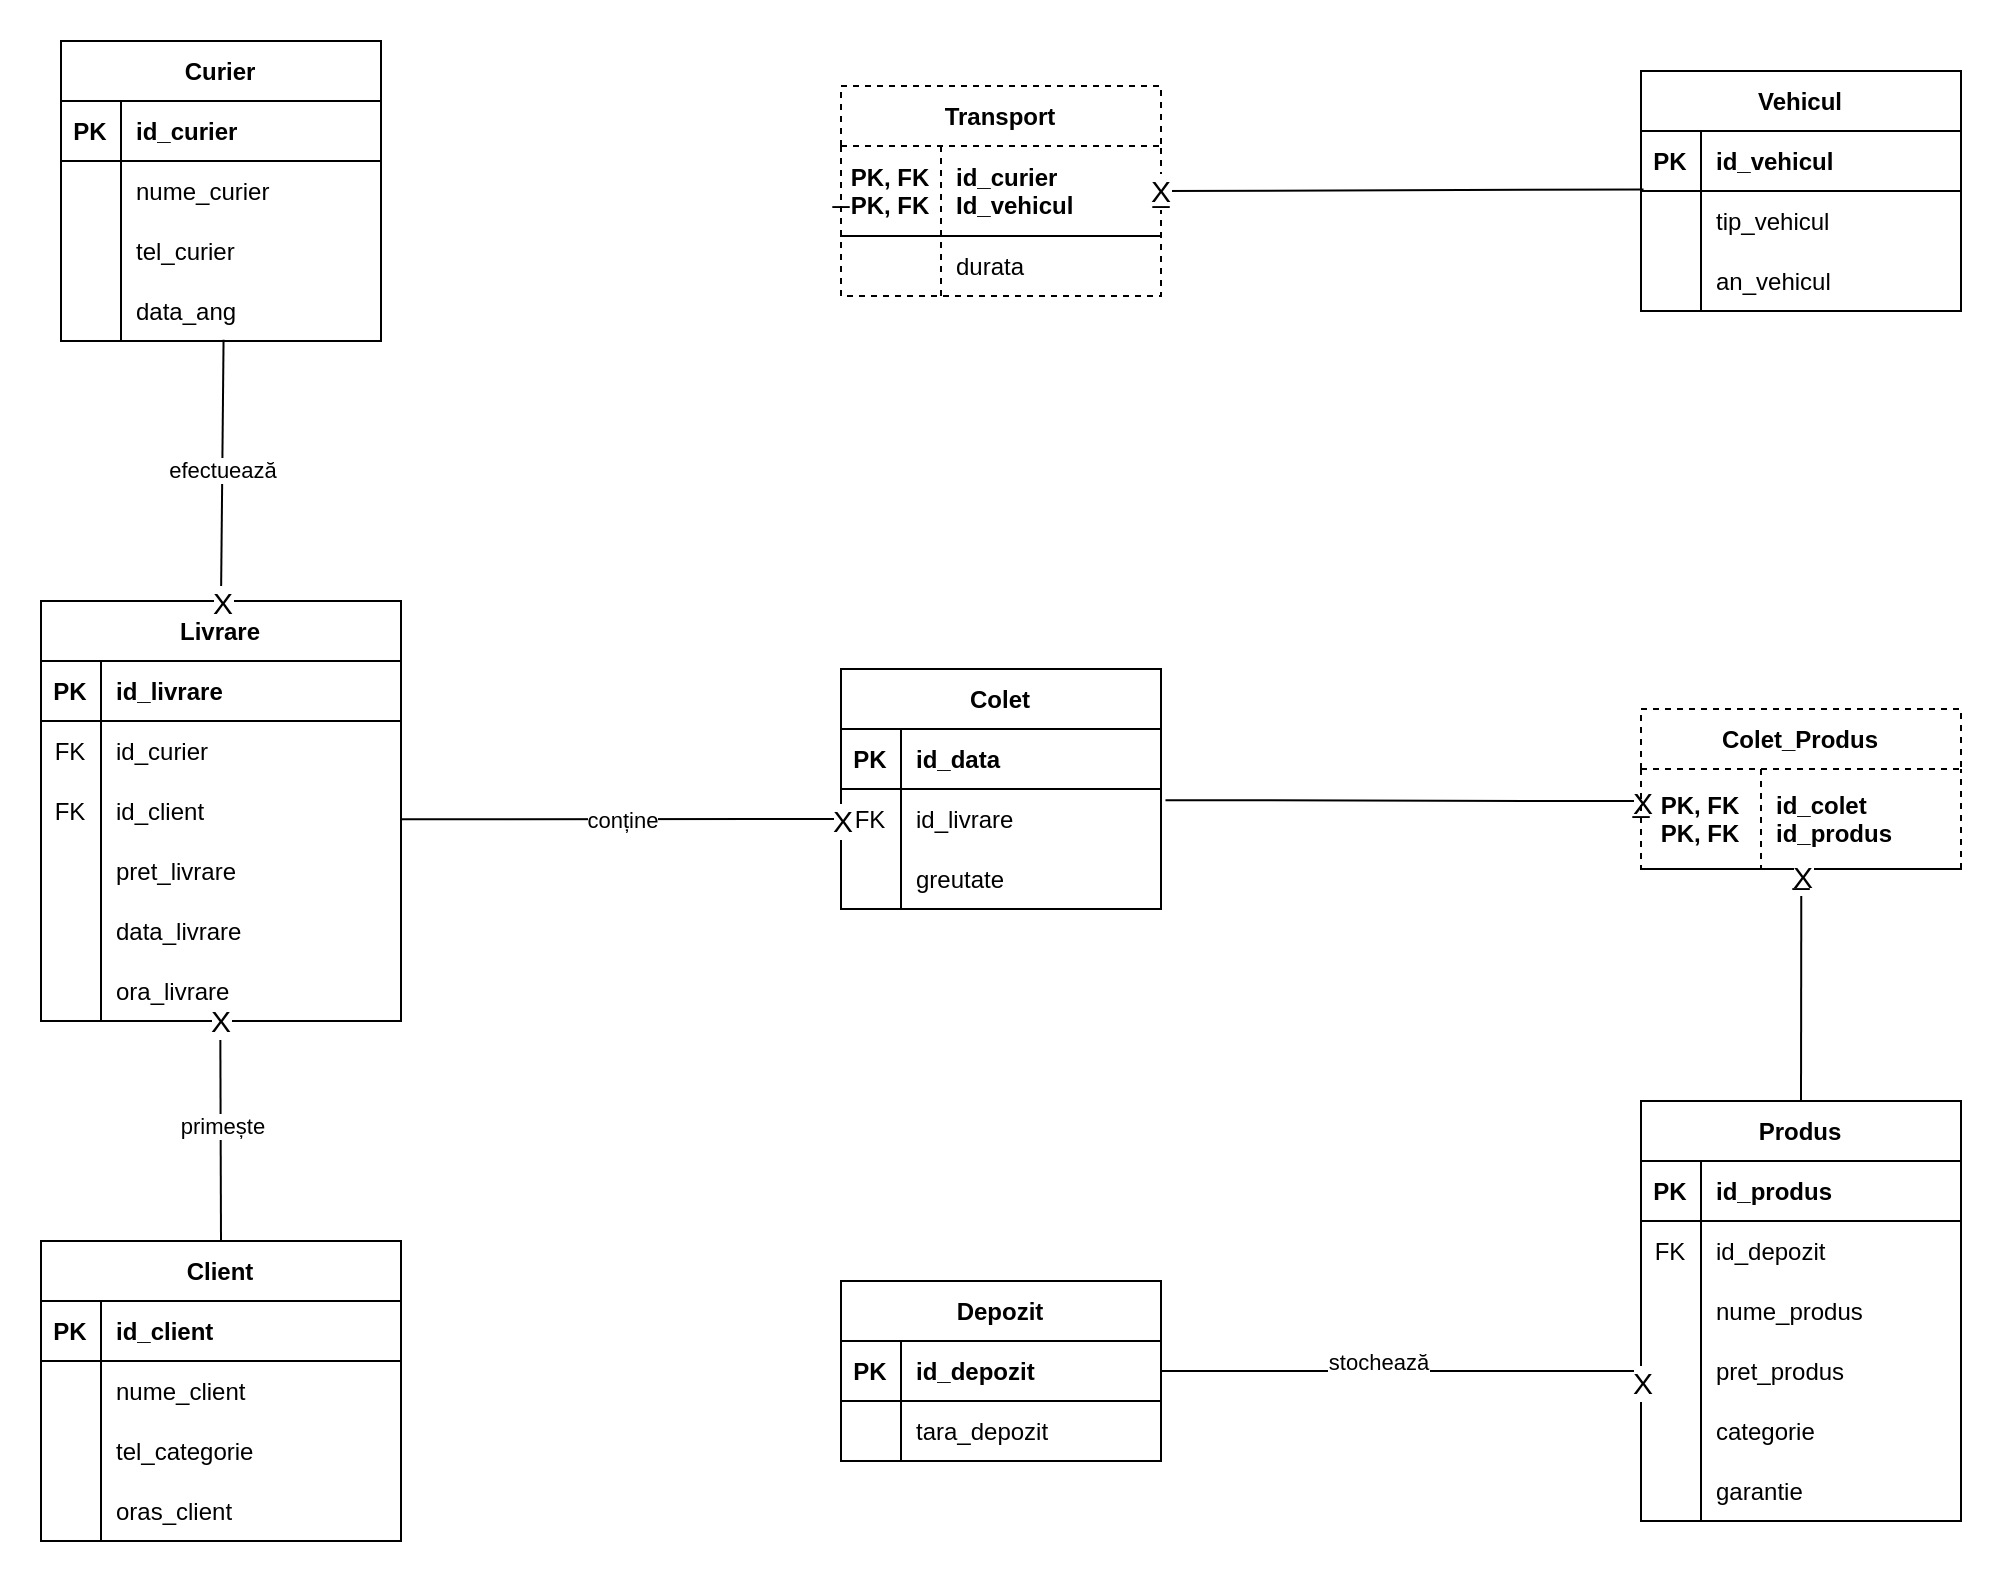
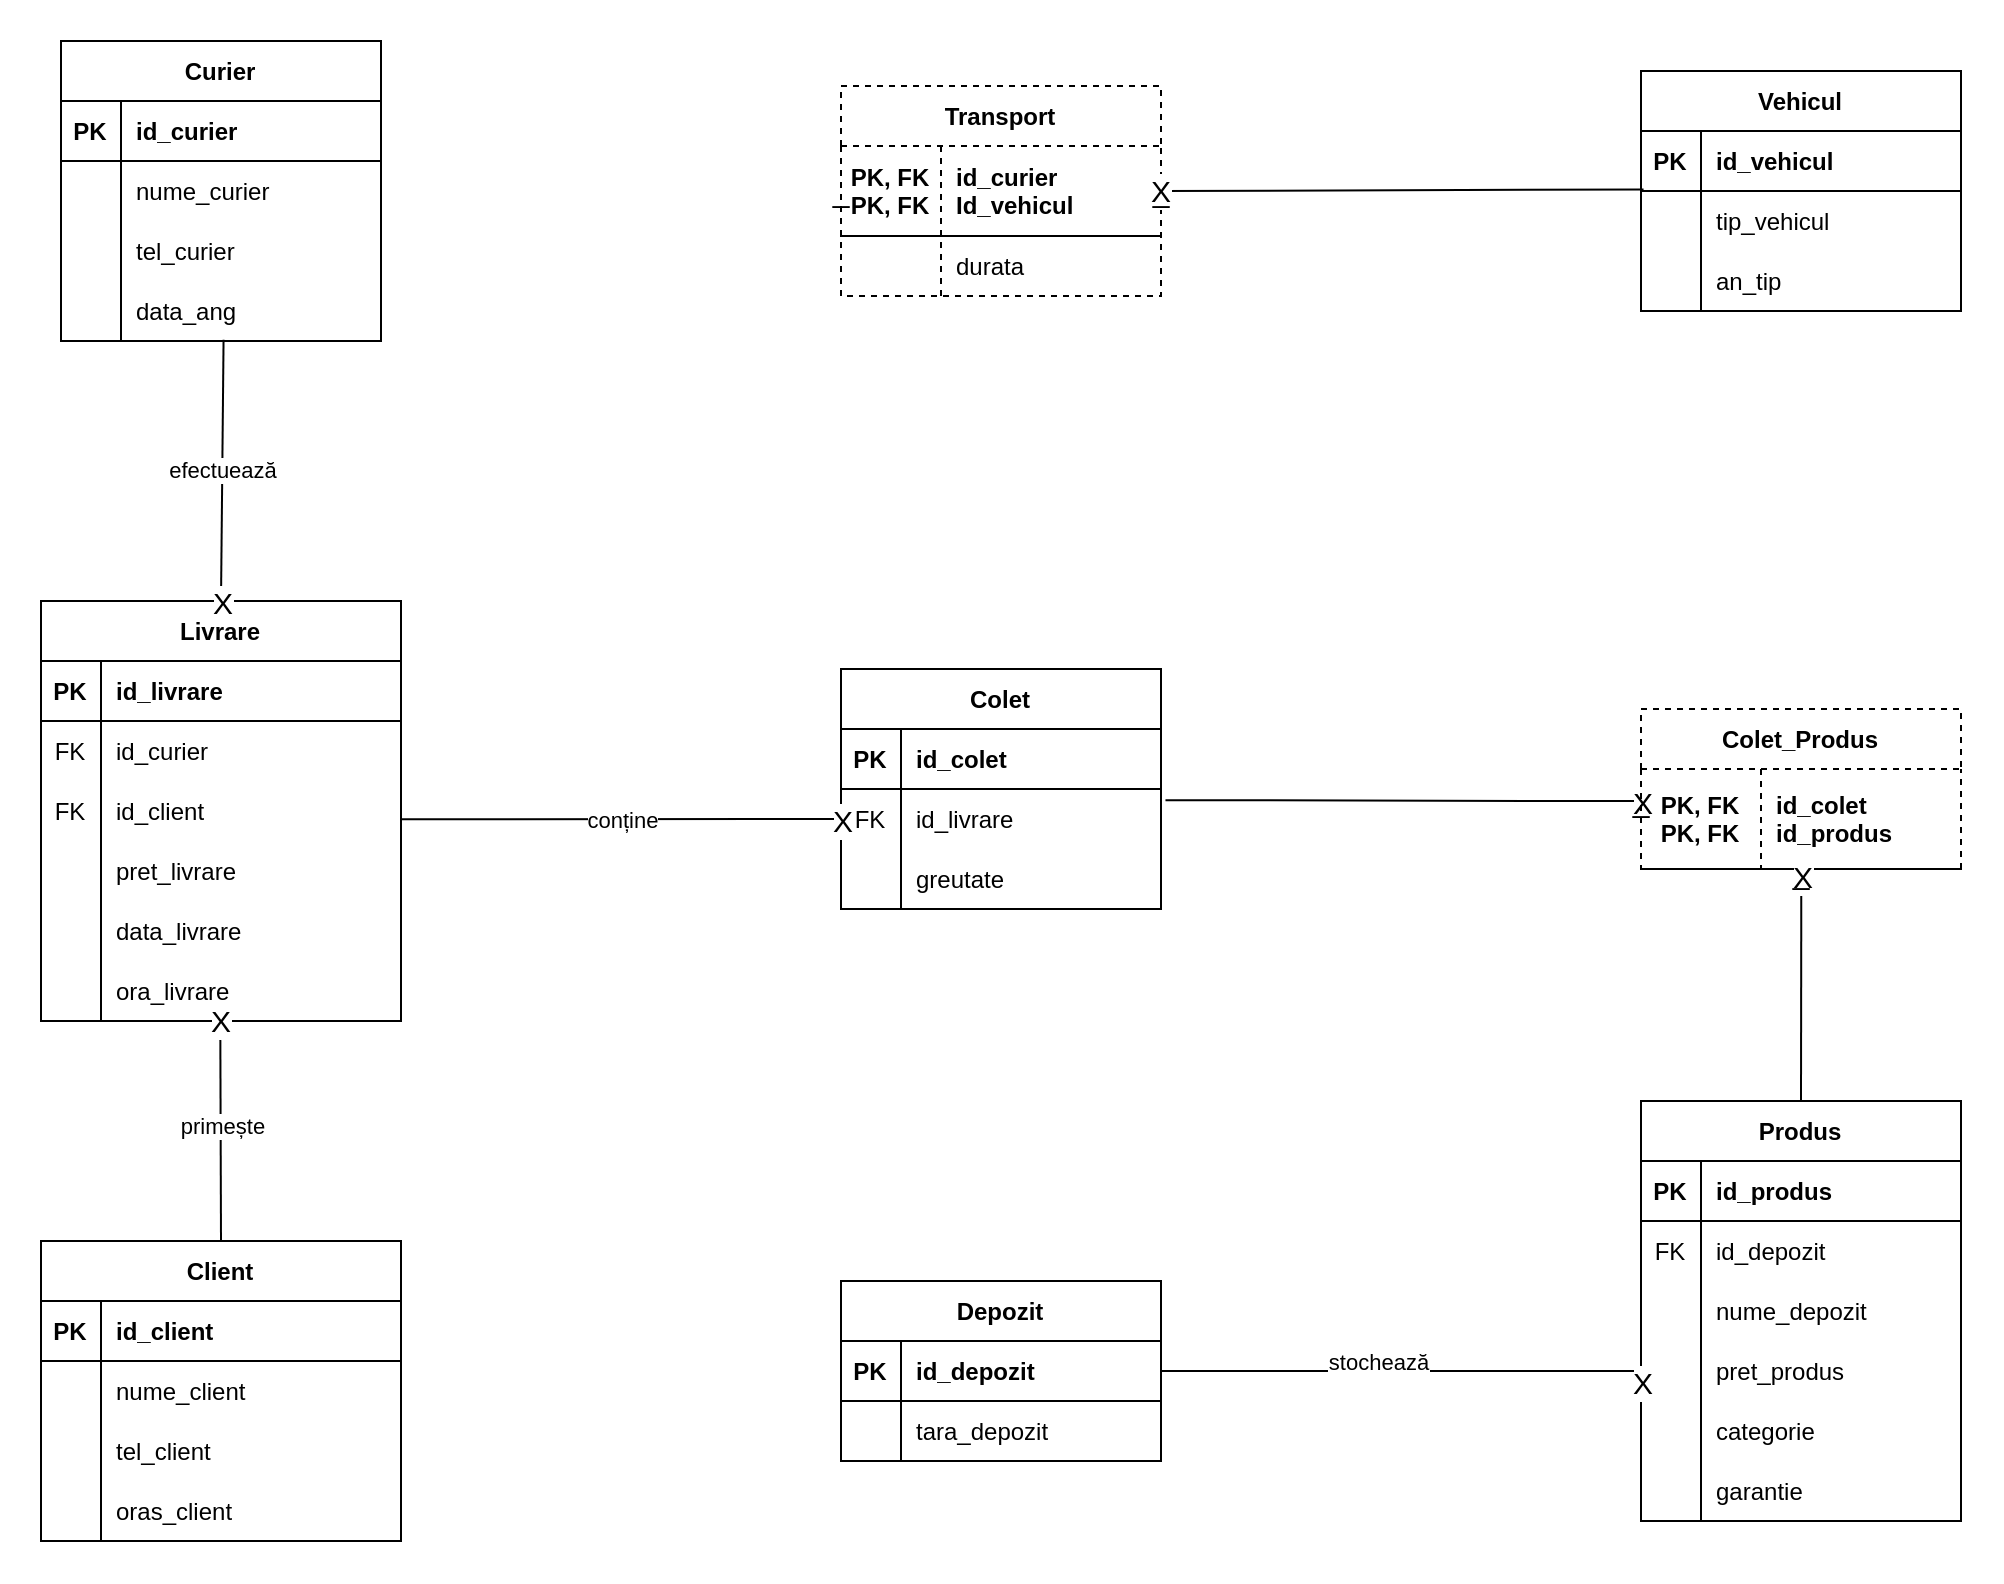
node "an_vehicul": label "an_vehicul" -> "an_tip"
node "id_data": label "id_data" -> "id_colet"
node "nume_produs": label "nume_produs" -> "nume_depozit"
node "tel_categorie": label "tel_categorie" -> "tel_client"
